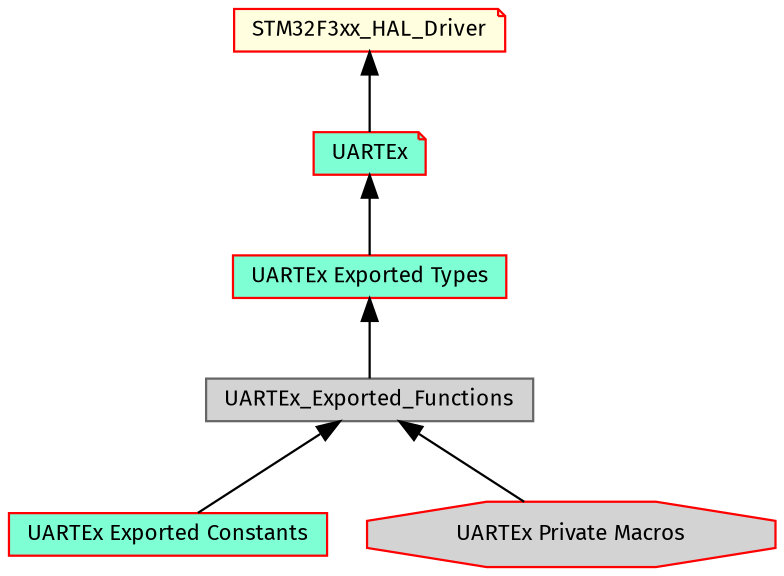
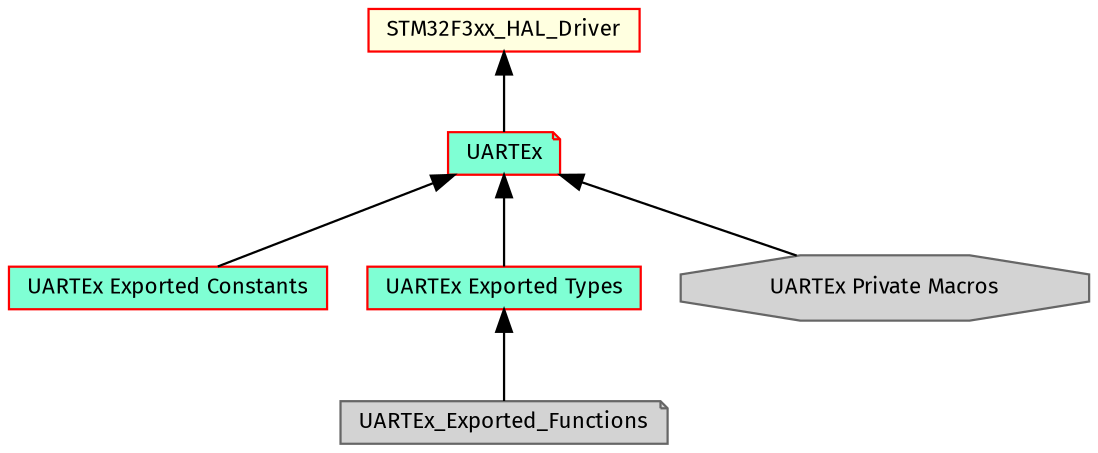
node "STM32F3xx_HAL_Driver": shape note -> box
node "UARTEx_Exported_Functions": shape box -> note
edge "UARTEx Private Macros" -> "UARTEx_Exported_Functions": now "UARTEx Private Macros" -> "UARTEx"
edge "UARTEx Exported Constants" -> "UARTEx_Exported_Functions": now "UARTEx Exported Constants" -> "UARTEx"
node "UARTEx Private Macros": color red -> gray40
